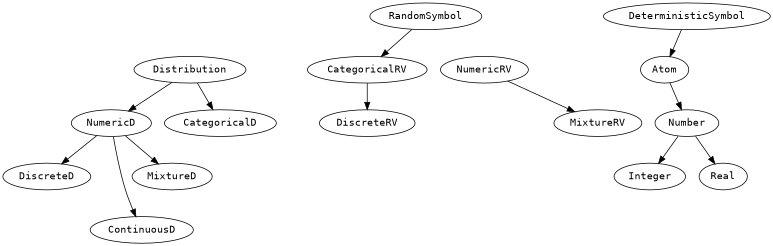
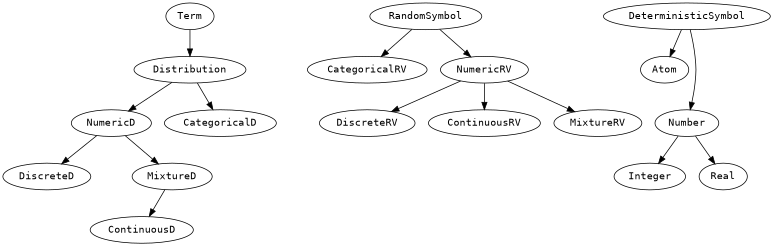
node "Term": added
edge "RandomSymbol" -> "NumericRV": added
edge "CategoricalRV" -> "DiscreteRV": now "NumericRV" -> "DiscreteRV"
edge "Atom" -> "Number": now "DeterministicSymbol" -> "Number"
node "ContinuousRV": added
edge "NumericD" -> "ContinuousD": now "MixtureD" -> "ContinuousD"
